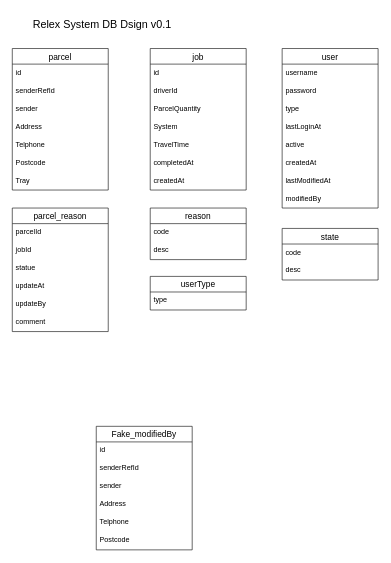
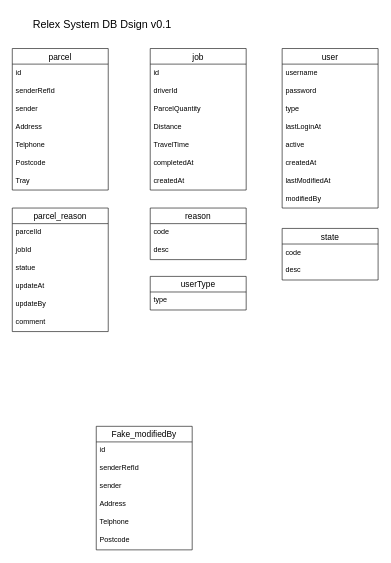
node "System": label "System" -> "Distance"
